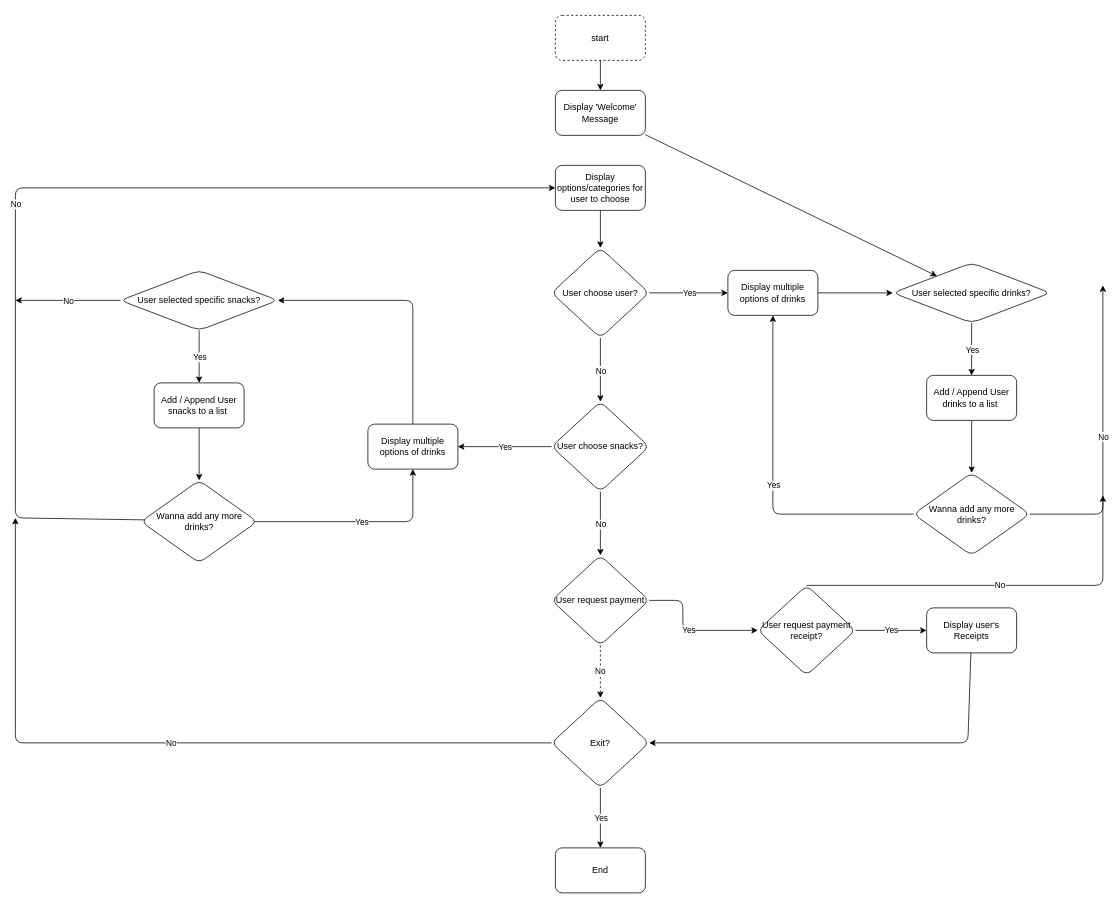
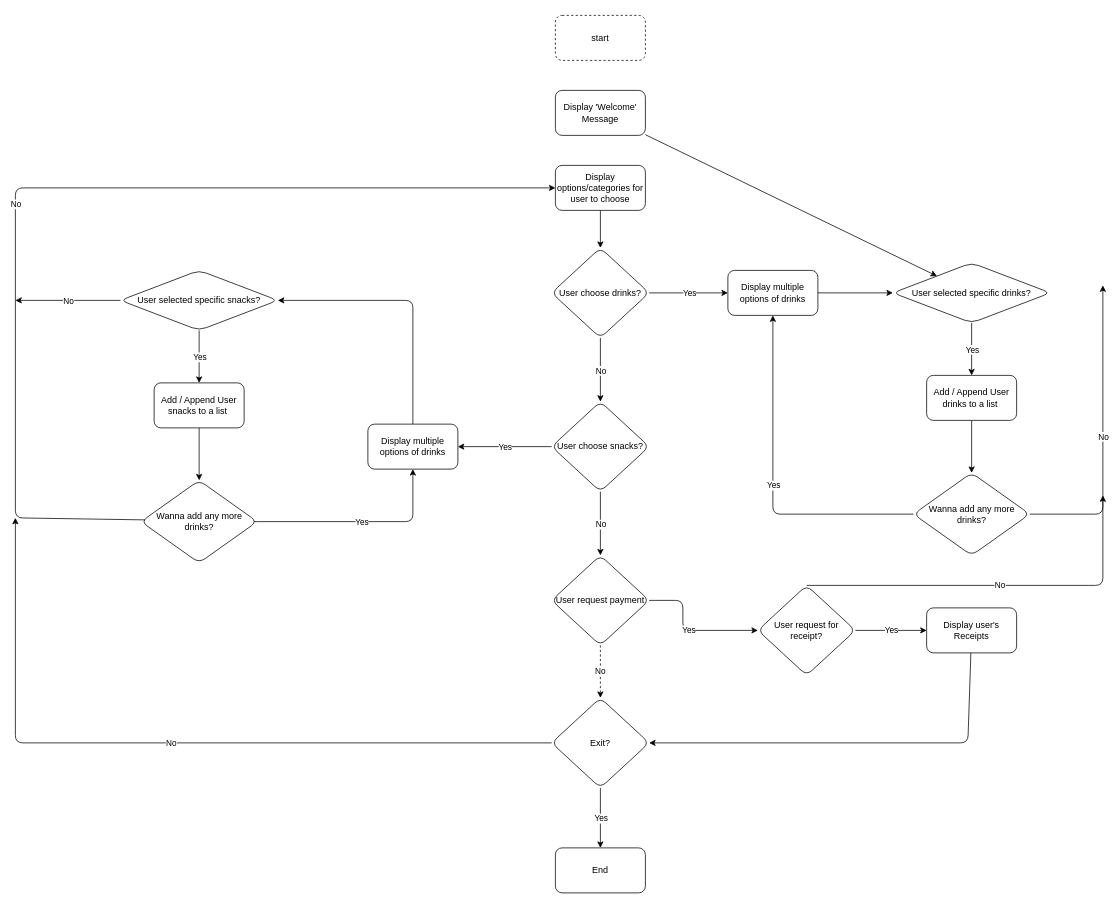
edge "start" -> "Display 'Welcome' Message": removed
node "User choose user?": label "User choose user?" -> "User choose drinks?"
node "User request payment receipt?": label "User request payment receipt?" -> "User request for receipt?"
